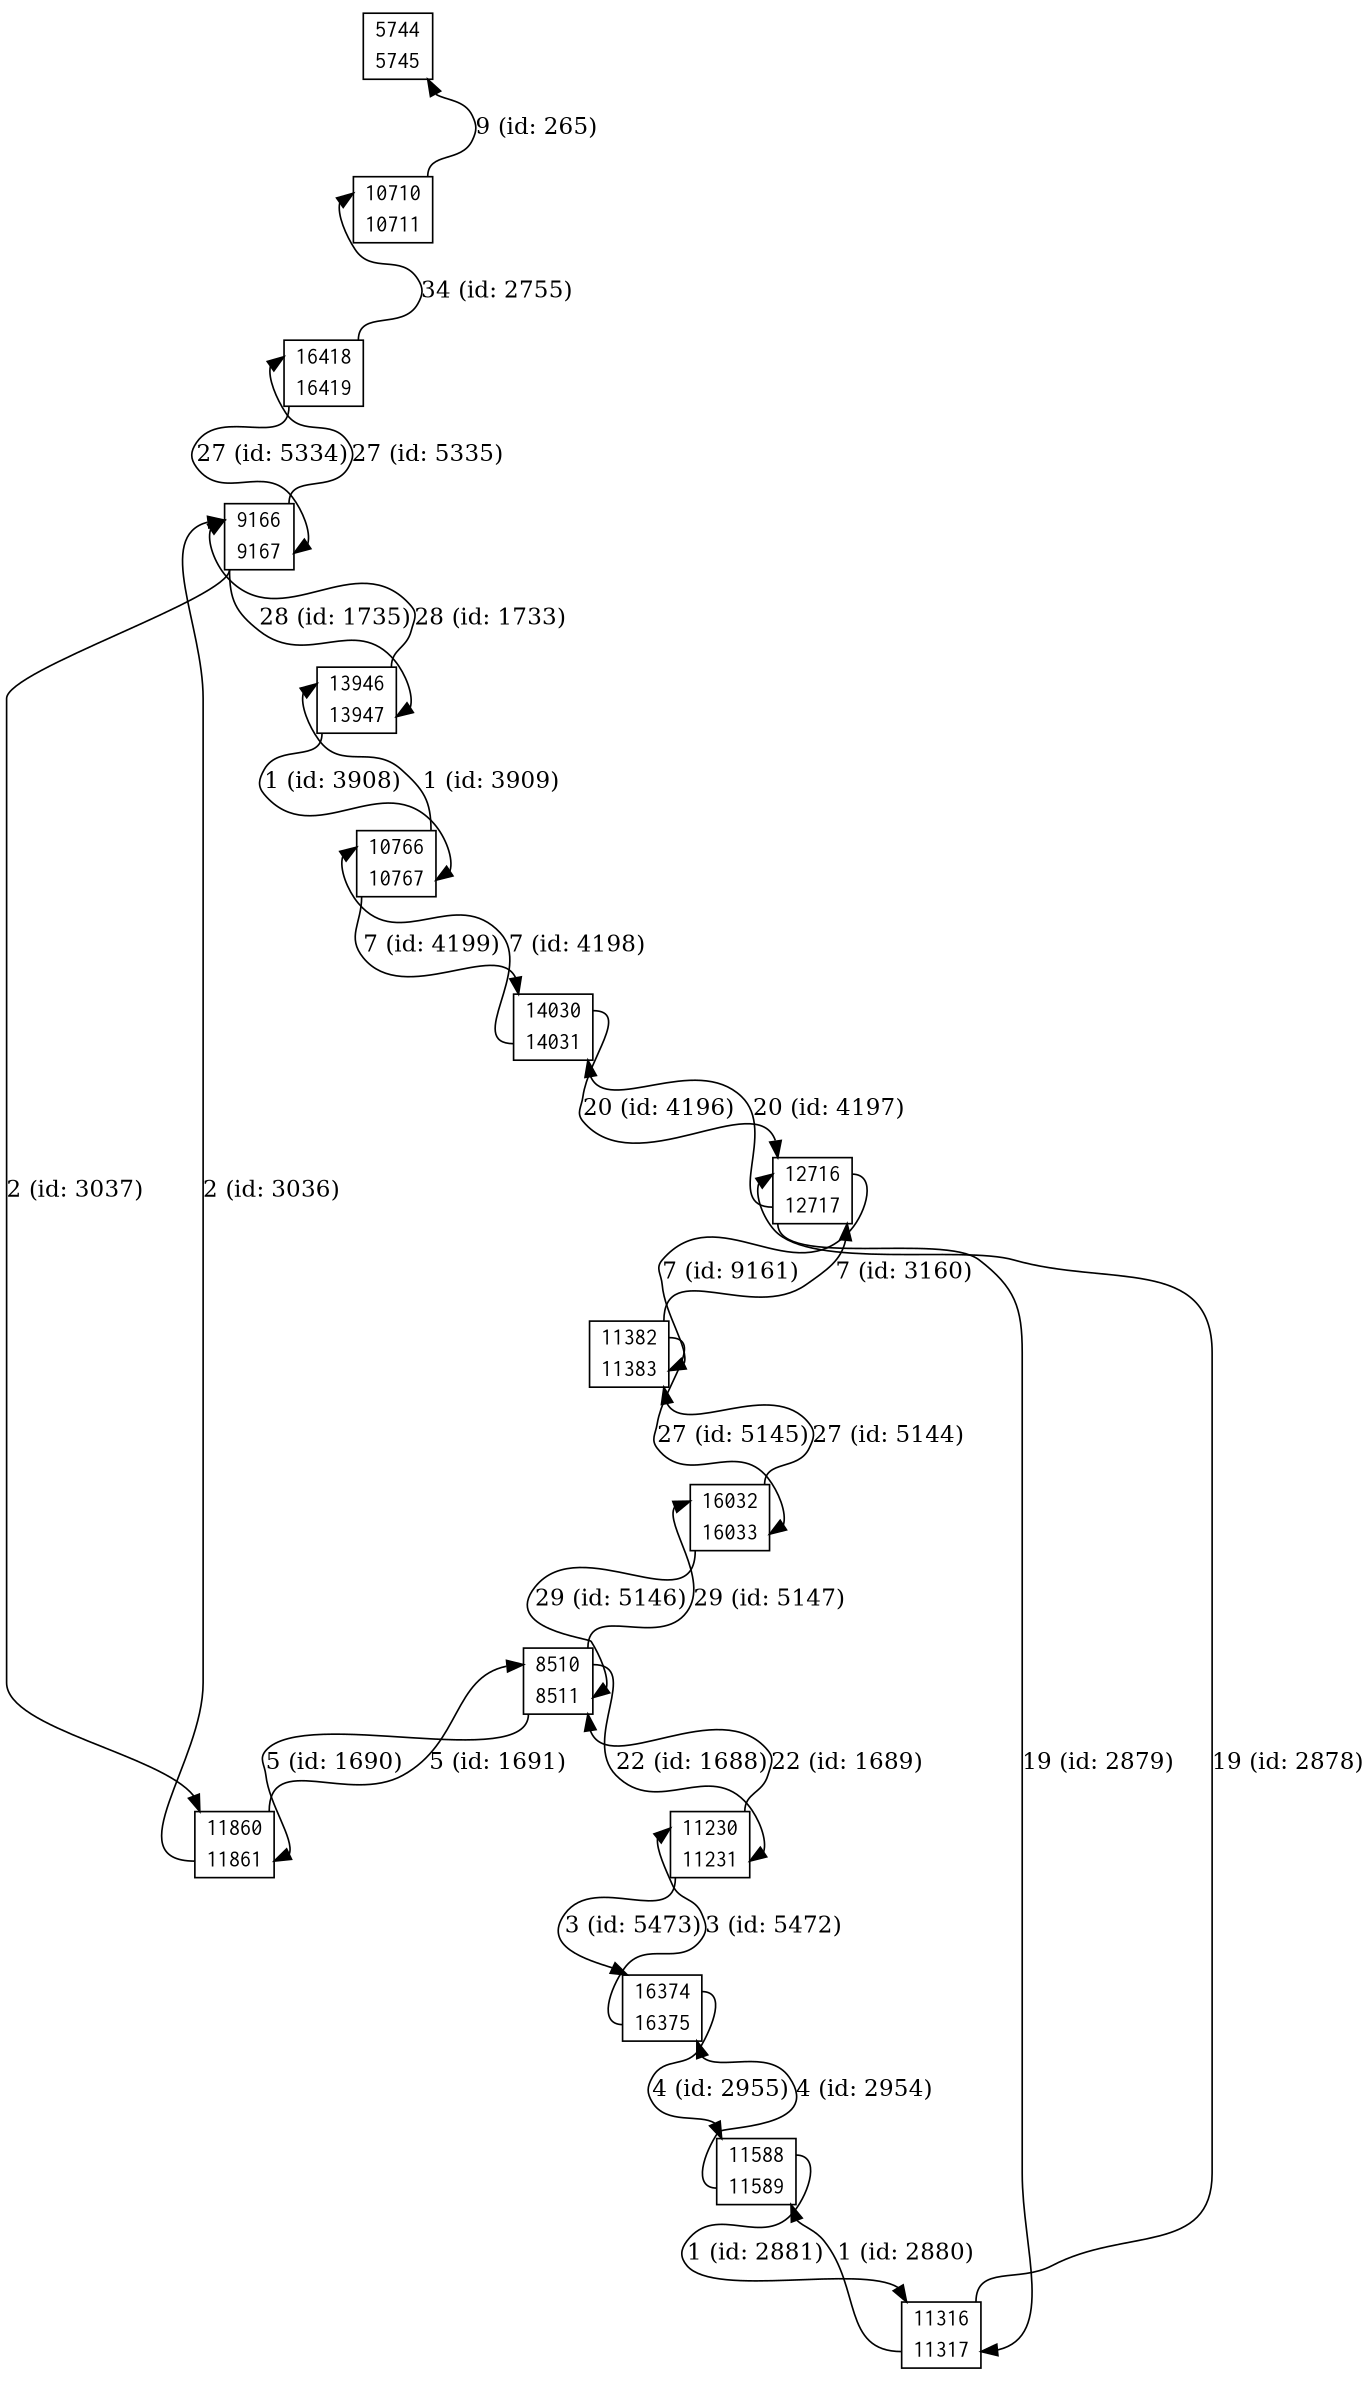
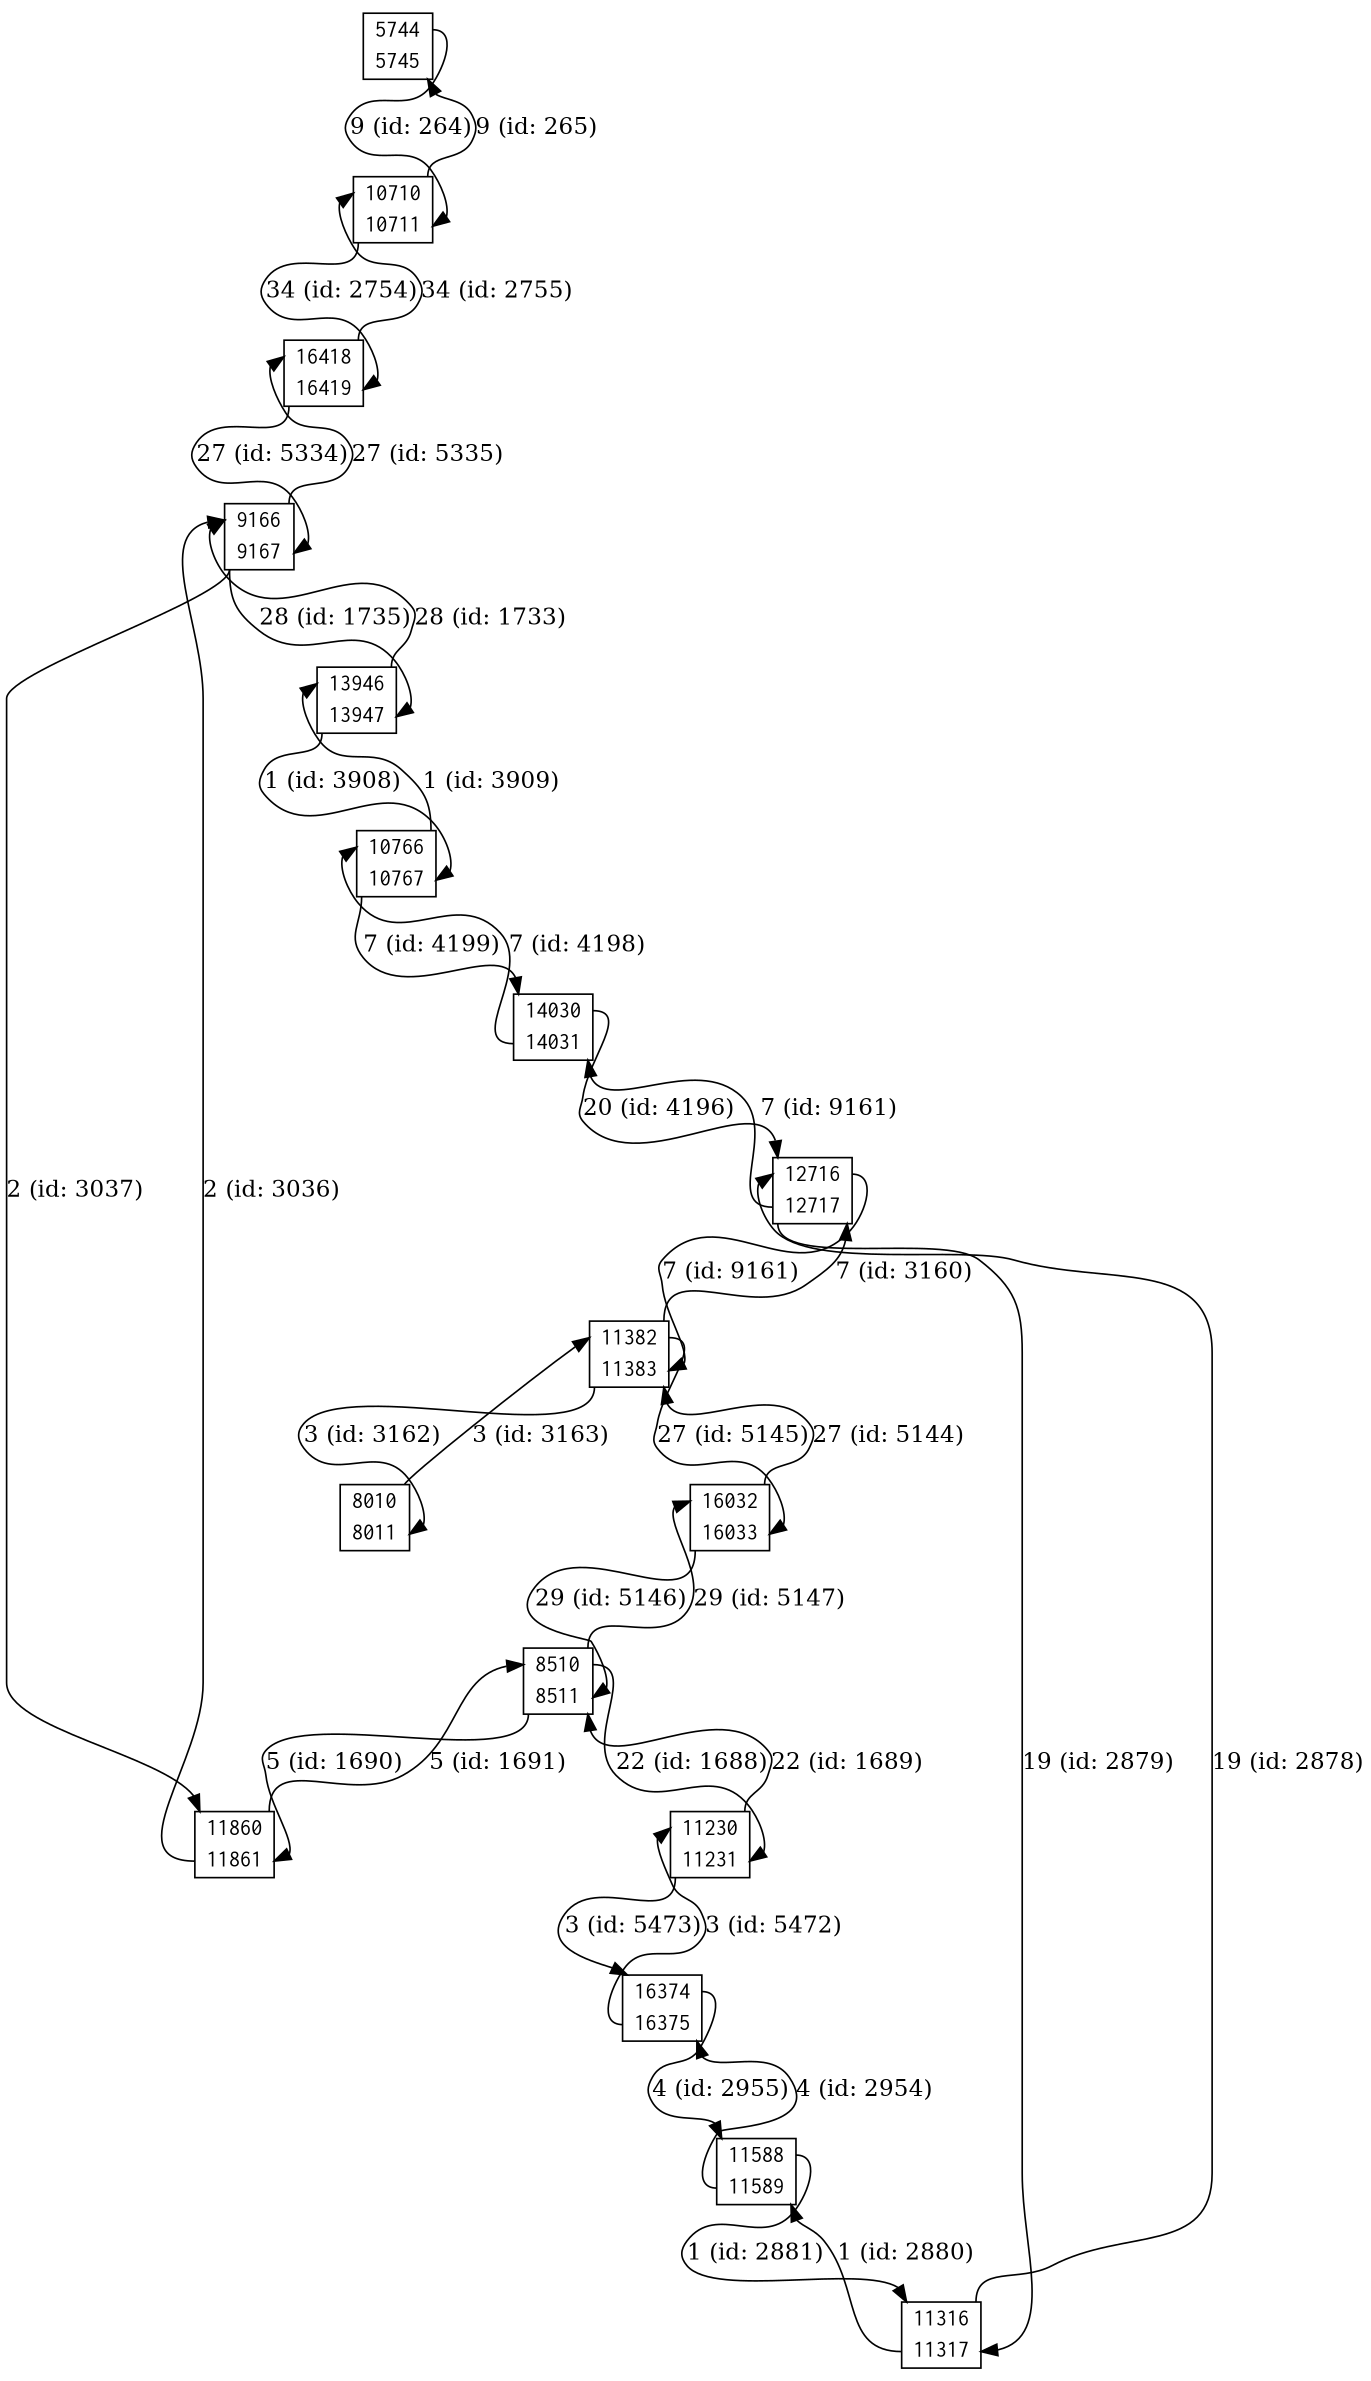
edge "5744" -> "10710": added, label "9 (id: 264)"
edge "10710" -> "16418": added, label "34 (id: 2754)"
edge "12716" -> "14030": label "20 (id: 4197)" -> "7 (id: 9161)"
node "8010": added
